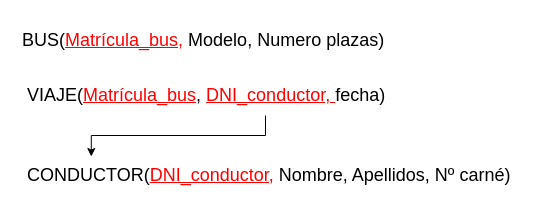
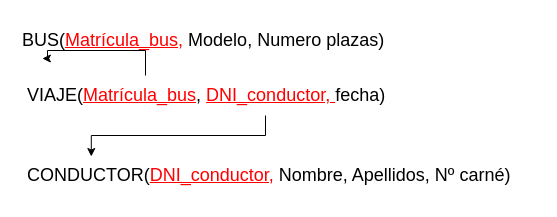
edge "VIAJE(Matrícula_bus, DNI_conductor, fecha)" -> "BUS(Matrícula_bus, Modelo, Numero plazas)": added
